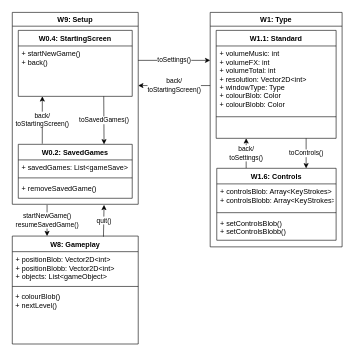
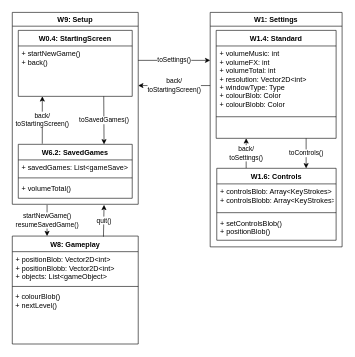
node "W1: Type": label "W1: Type" -> "W1: Settings"
node "W1.1: Standard": label "W1.1: Standard" -> "W1.4: Standard"
node "W0.2: SavedGames": label "W0.2: SavedGames" -> "W6.2: SavedGames"
node "+ removeSavedGame()": label "+ removeSavedGame()" -> "+ volumeTotal()"
node "+ setControlsBlob() + setControlsBlobb()": label "+ setControlsBlob() + setControlsBlobb()" -> "+ setControlsBlob() + positionBlob()"
